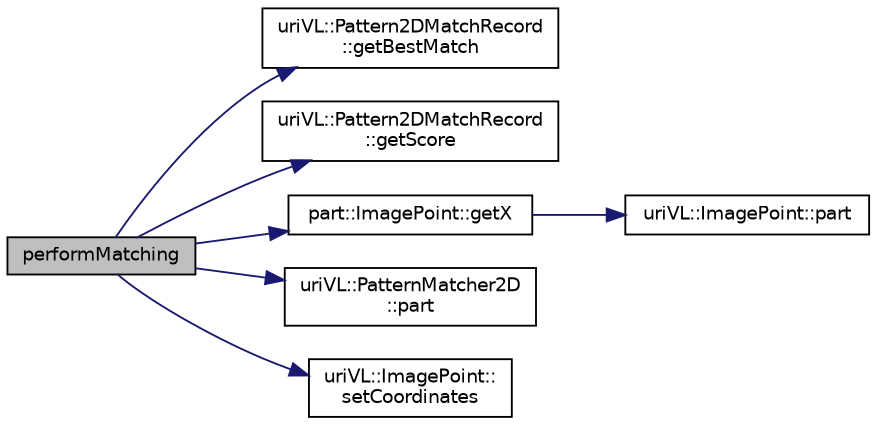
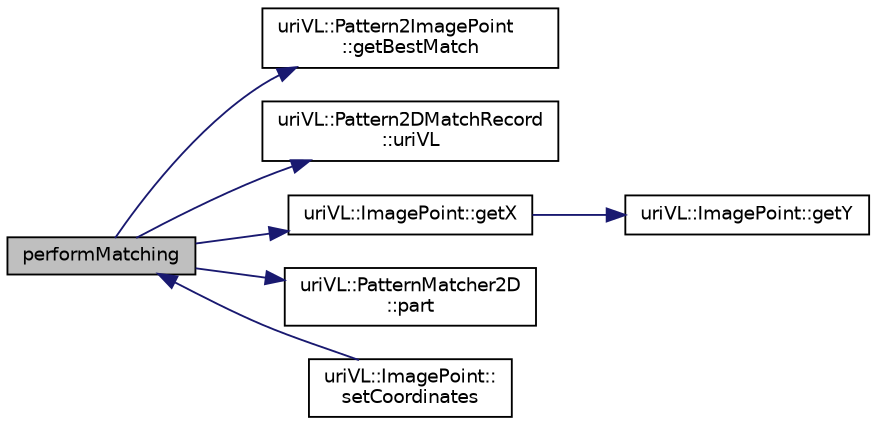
node "uriVL::Pattern2DMatchRecord ::getBestMatch": label "uriVL::Pattern2DMatchRecord ::getBestMatch" -> "uriVL::Pattern2ImagePoint ::getBestMatch"
node "uriVL::Pattern2DMatchRecord ::getScore": label "uriVL::Pattern2DMatchRecord ::getScore" -> "uriVL::Pattern2DMatchRecord ::uriVL"
node "part::ImagePoint::getX": label "part::ImagePoint::getX" -> "uriVL::ImagePoint::getX"
node "uriVL::ImagePoint::part": label "uriVL::ImagePoint::part" -> "uriVL::ImagePoint::getY"
edge "performMatching" -> "uriVL::ImagePoint:: setCoordinates": reversed
